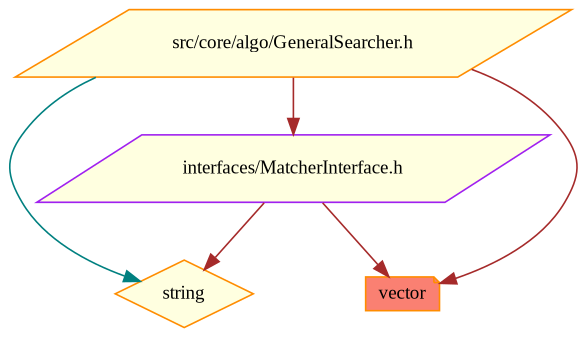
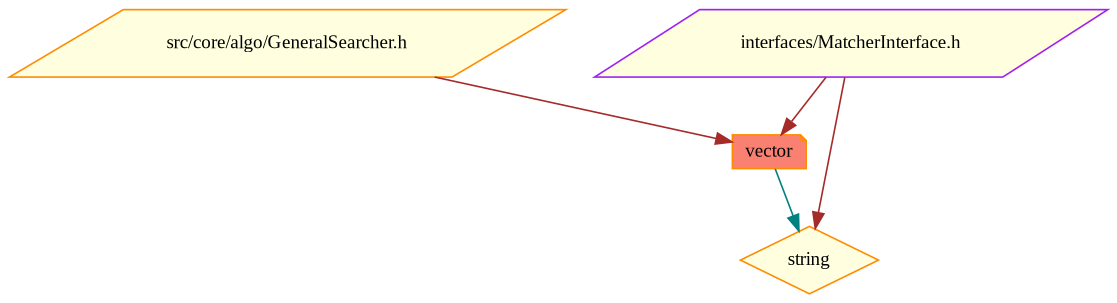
edge "src/core/algo/GeneralSearcher.h" -> "interfaces/MatcherInterface.h": removed
edge "src/core/algo/GeneralSearcher.h" -> "string": now "vector" -> "string"
